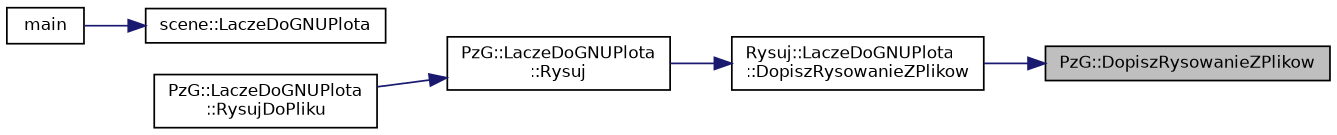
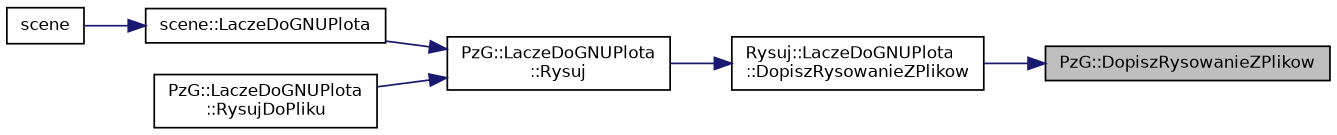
node "main": label "main" -> "scene"
edge "scene::LaczeDoGNUPlota" -> "PzG::LaczeDoGNUPlota ::Rysuj": added
